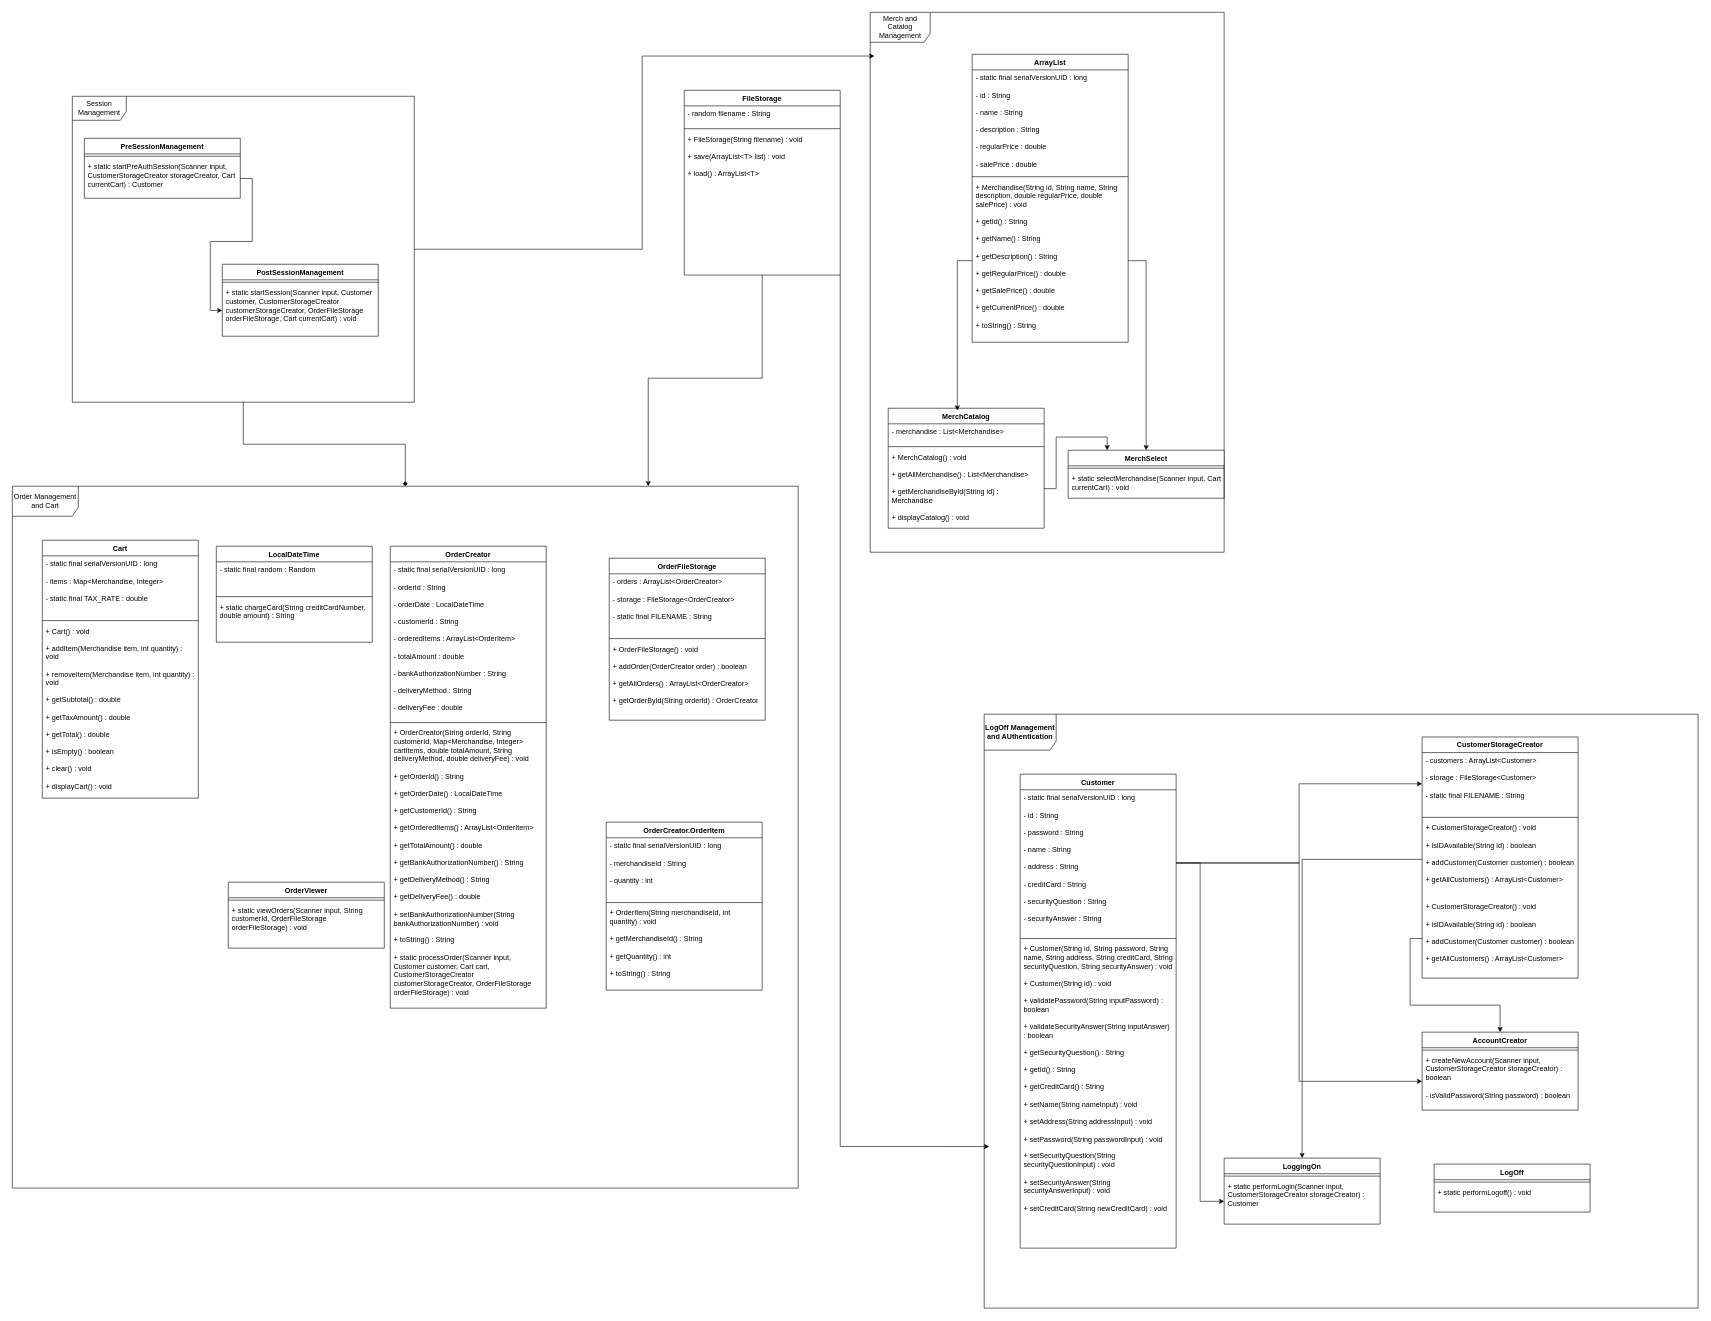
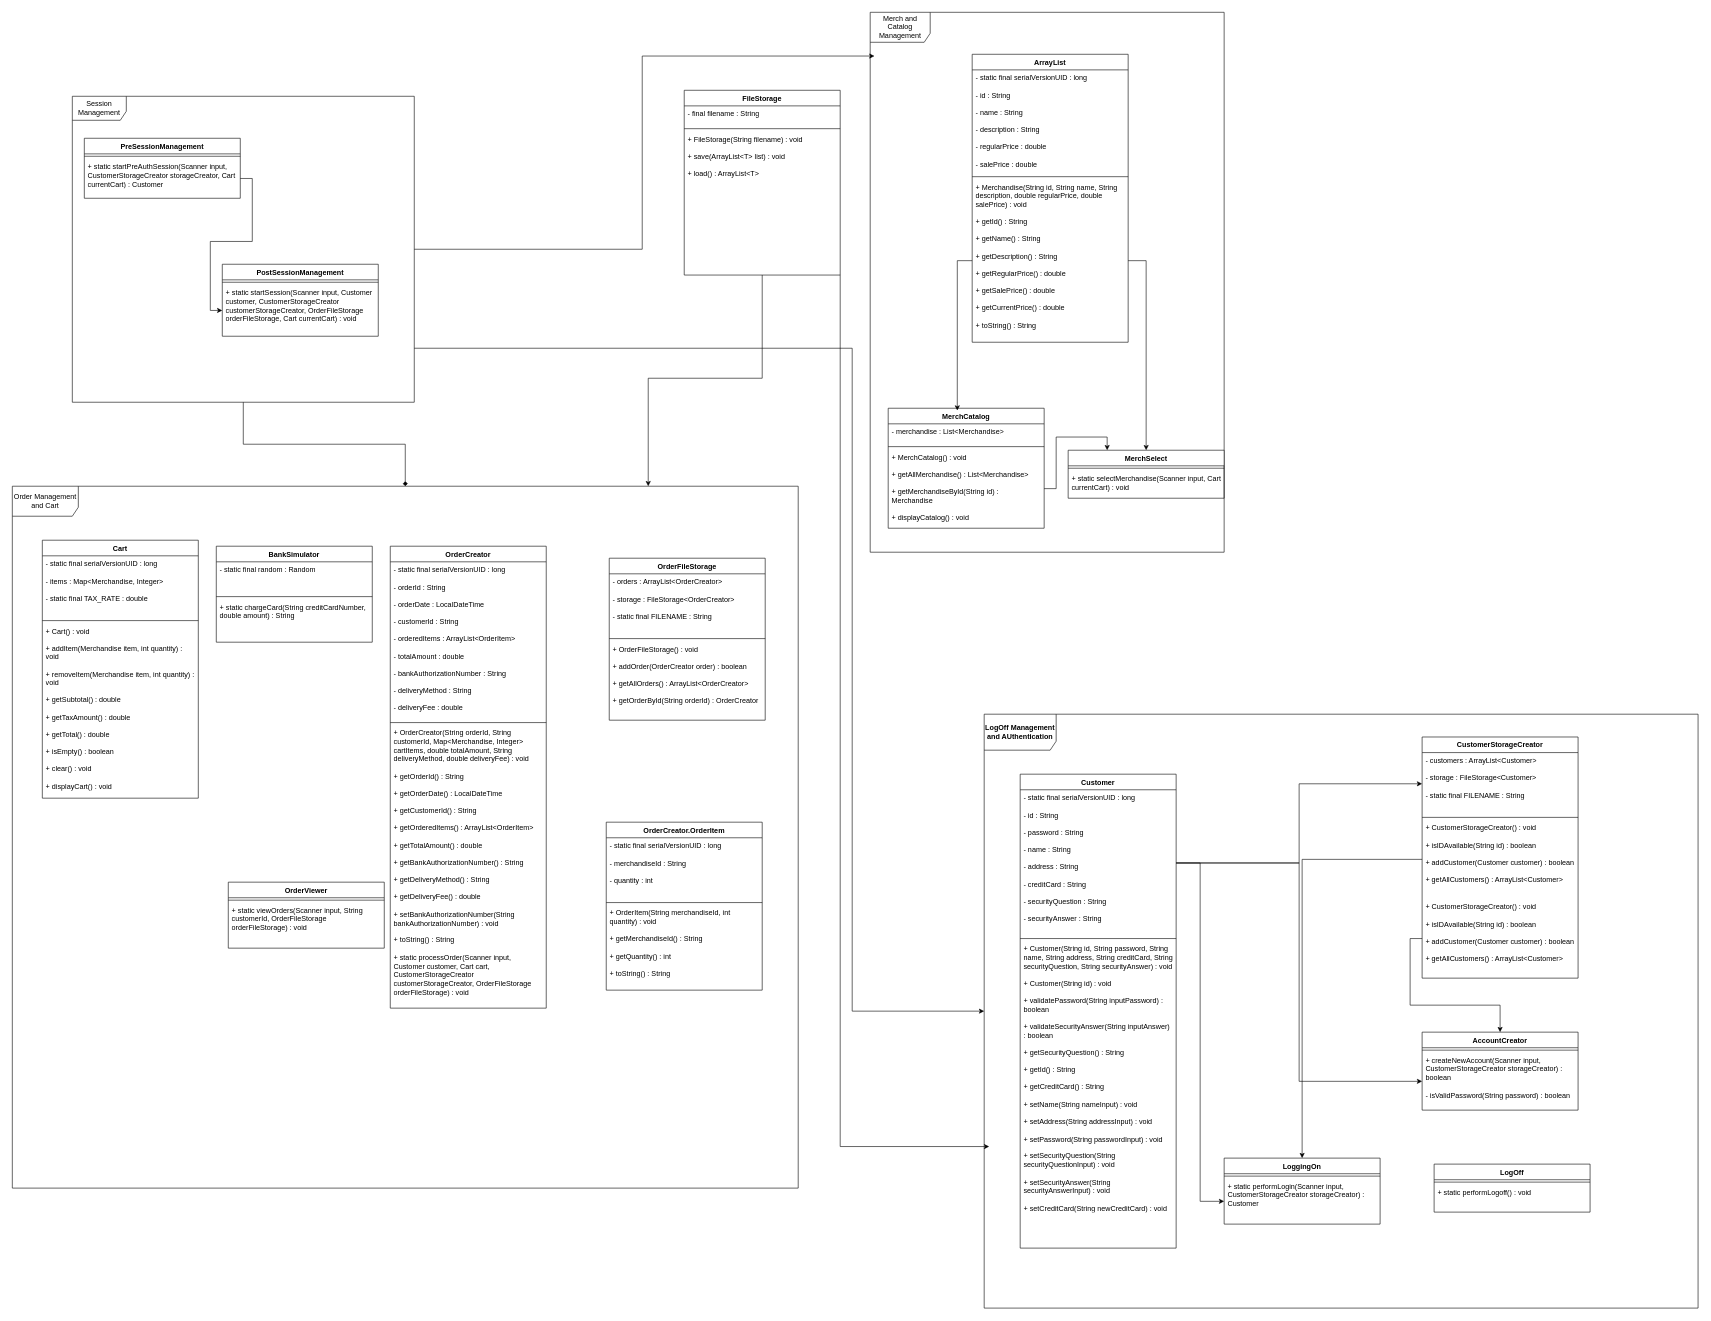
node "- random filename : String": label "- random filename : String" -> "- final filename : String"
edge "Session Management" -> "LogOff Management and AUthentication": added
node "LocalDateTime": label "LocalDateTime" -> "BankSimulator"
